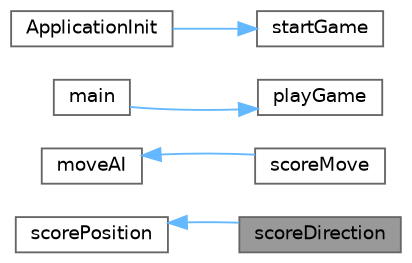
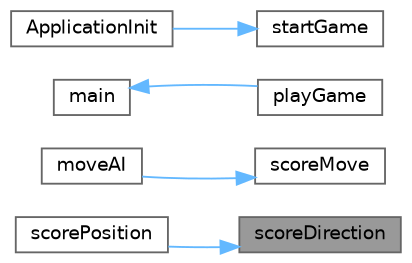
edge "main" -> "playGame": reversed
edge "scoreMove" -> "moveAI": reversed
edge "scoreDirection" -> "scorePosition": reversed
